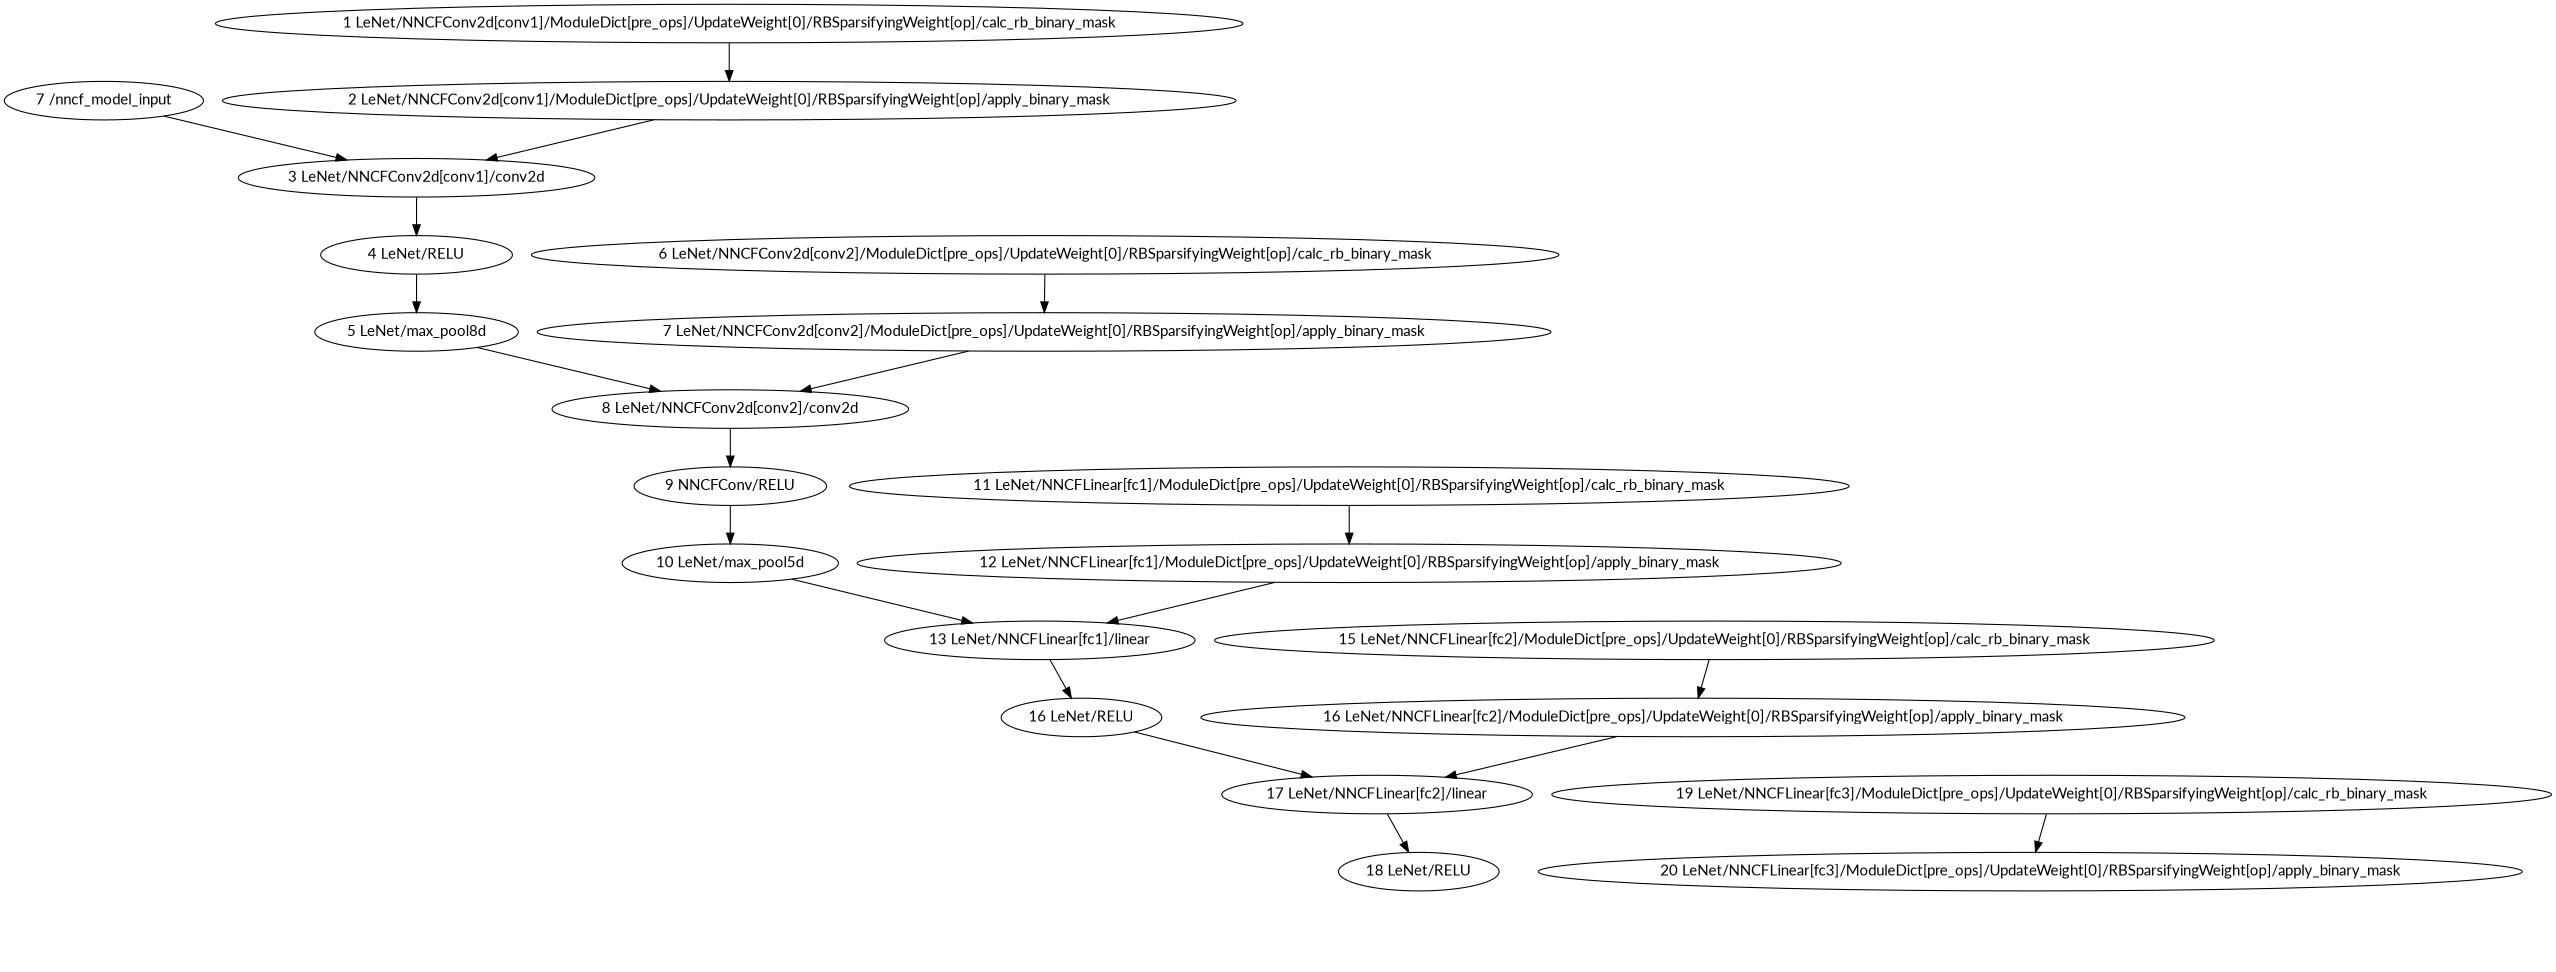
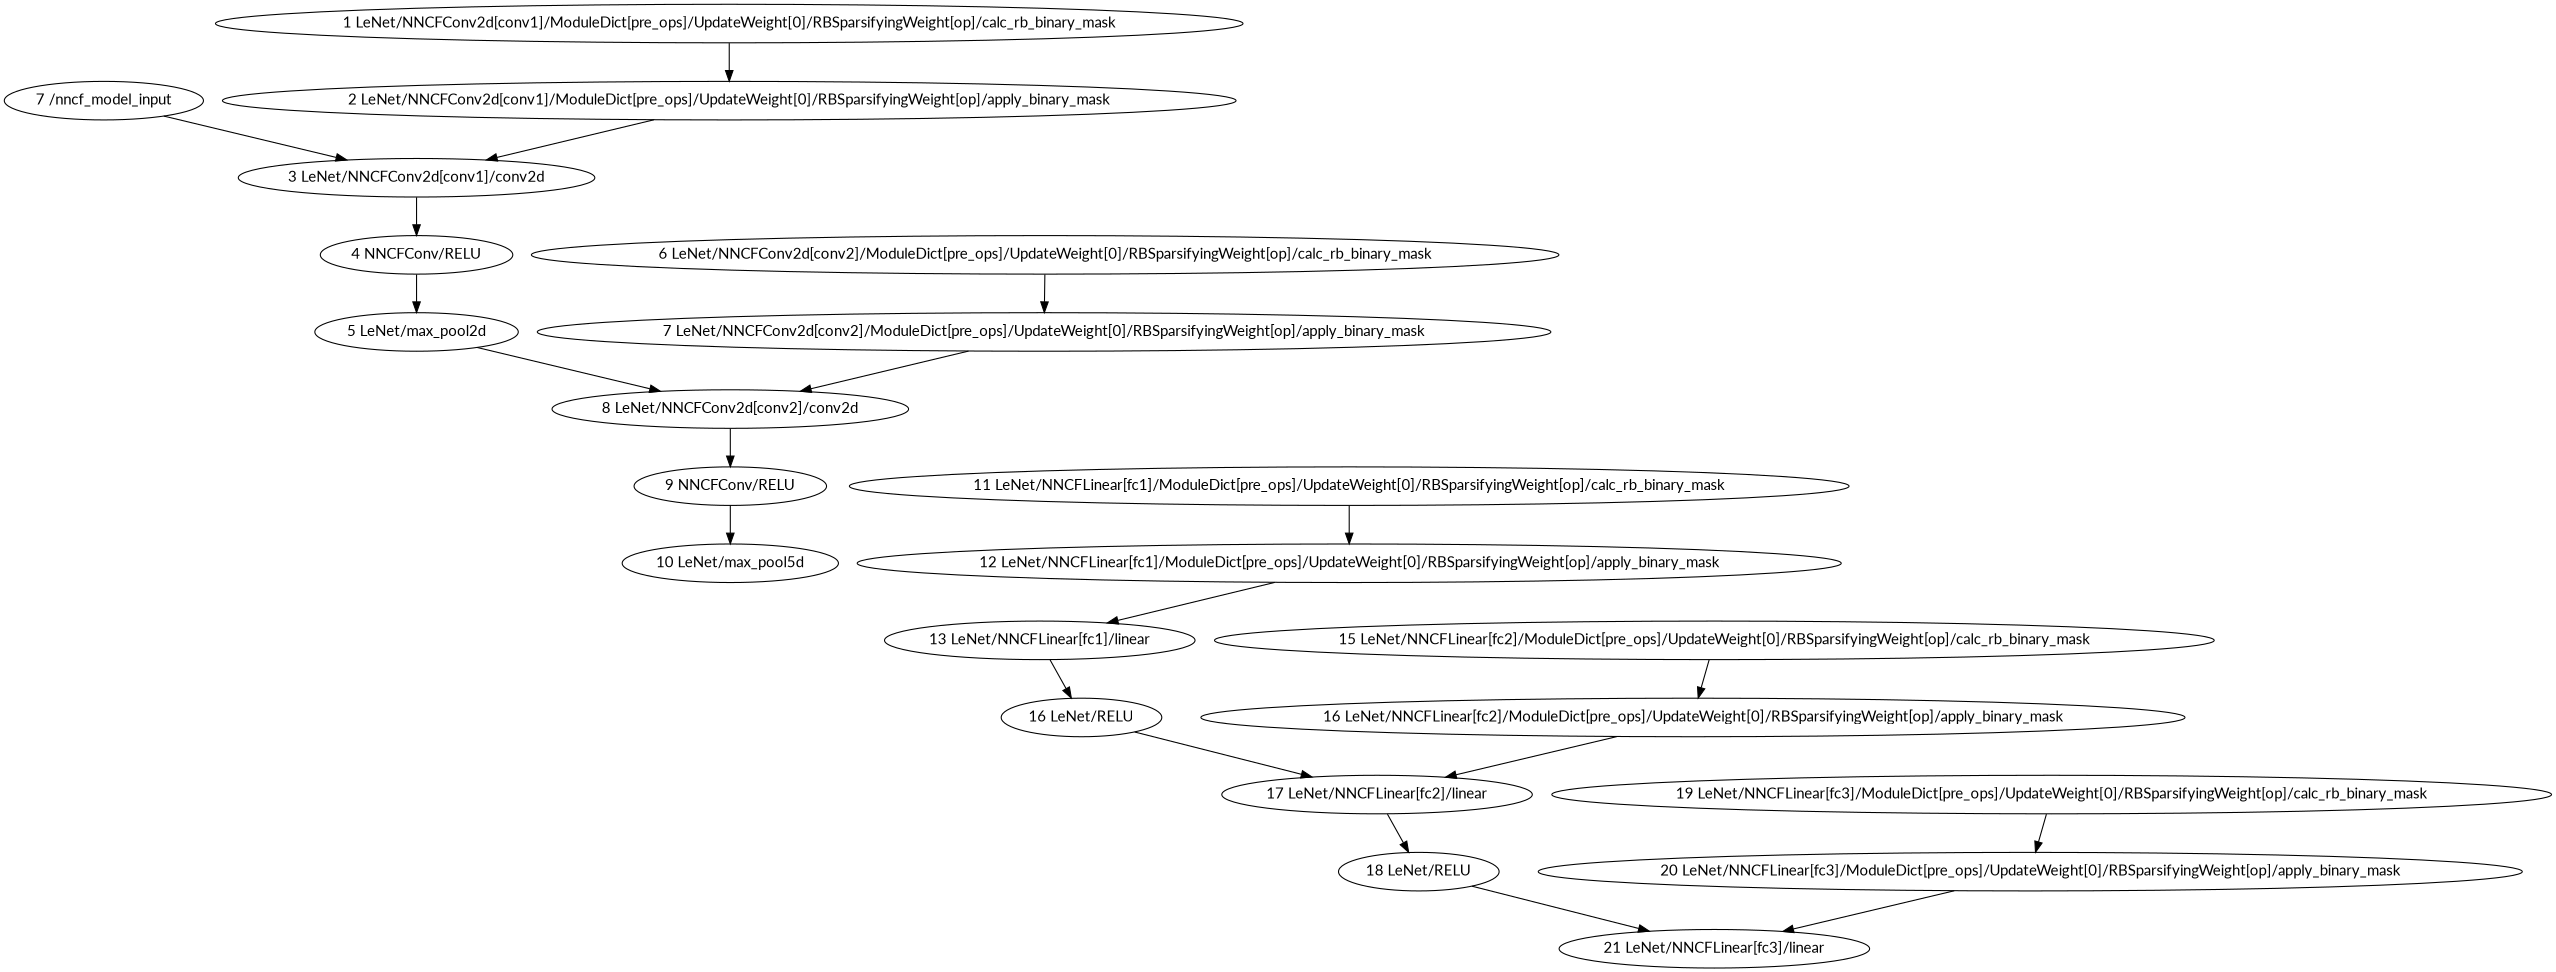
node "4 LeNet/RELU": label "4 LeNet/RELU" -> "4 NNCFConv/RELU"
node "5 LeNet/max_pool8d": label "5 LeNet/max_pool8d" -> "5 LeNet/max_pool2d"
edge "10 LeNet/max_pool5d" -> "13 LeNet/NNCFLinear[fc1]/linear": removed
node "21 LeNet/NNCFLinear[fc3]/linear": added
